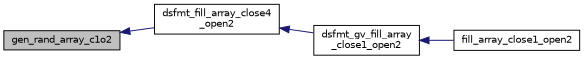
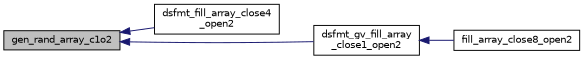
edge "dsfmt_gv_fill_array _close1_open2" -> "dsfmt_fill_array_close4 _open2": now "dsfmt_gv_fill_array _close1_open2" -> "gen_rand_array_c1o2"
node "fill_array_close1_open2": label "fill_array_close1_open2" -> "fill_array_close8_open2"
